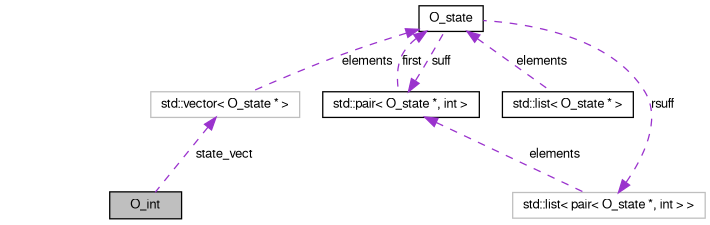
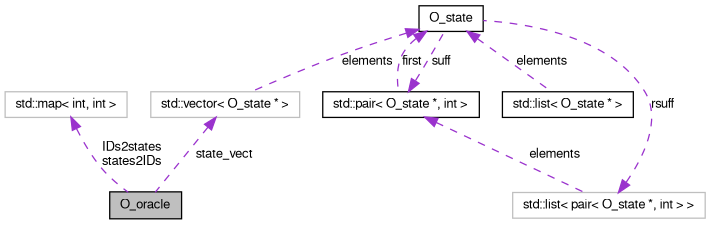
node "std::map< int, int >": added
node "O_int": label "O_int" -> "O_oracle"
